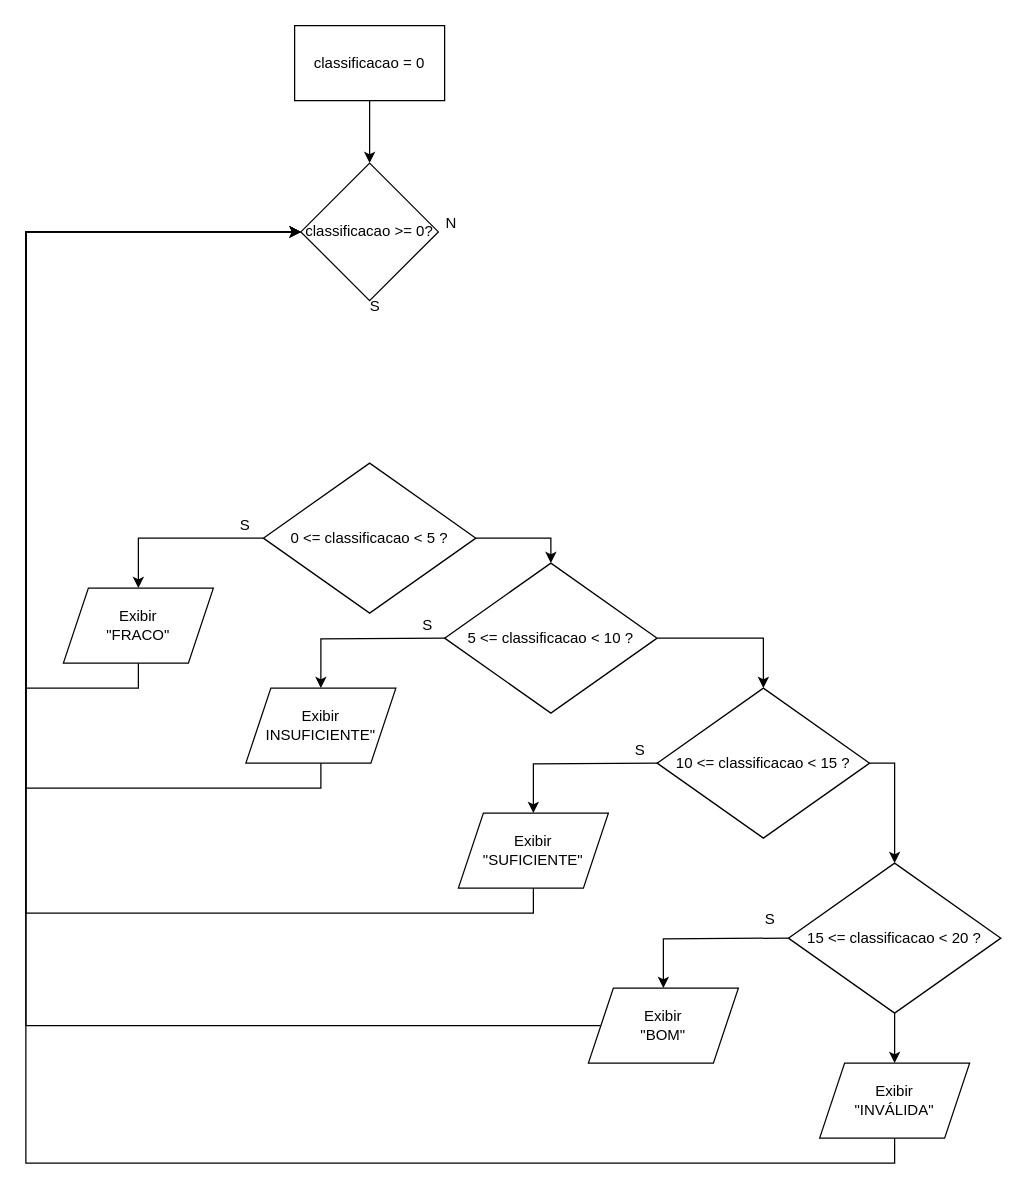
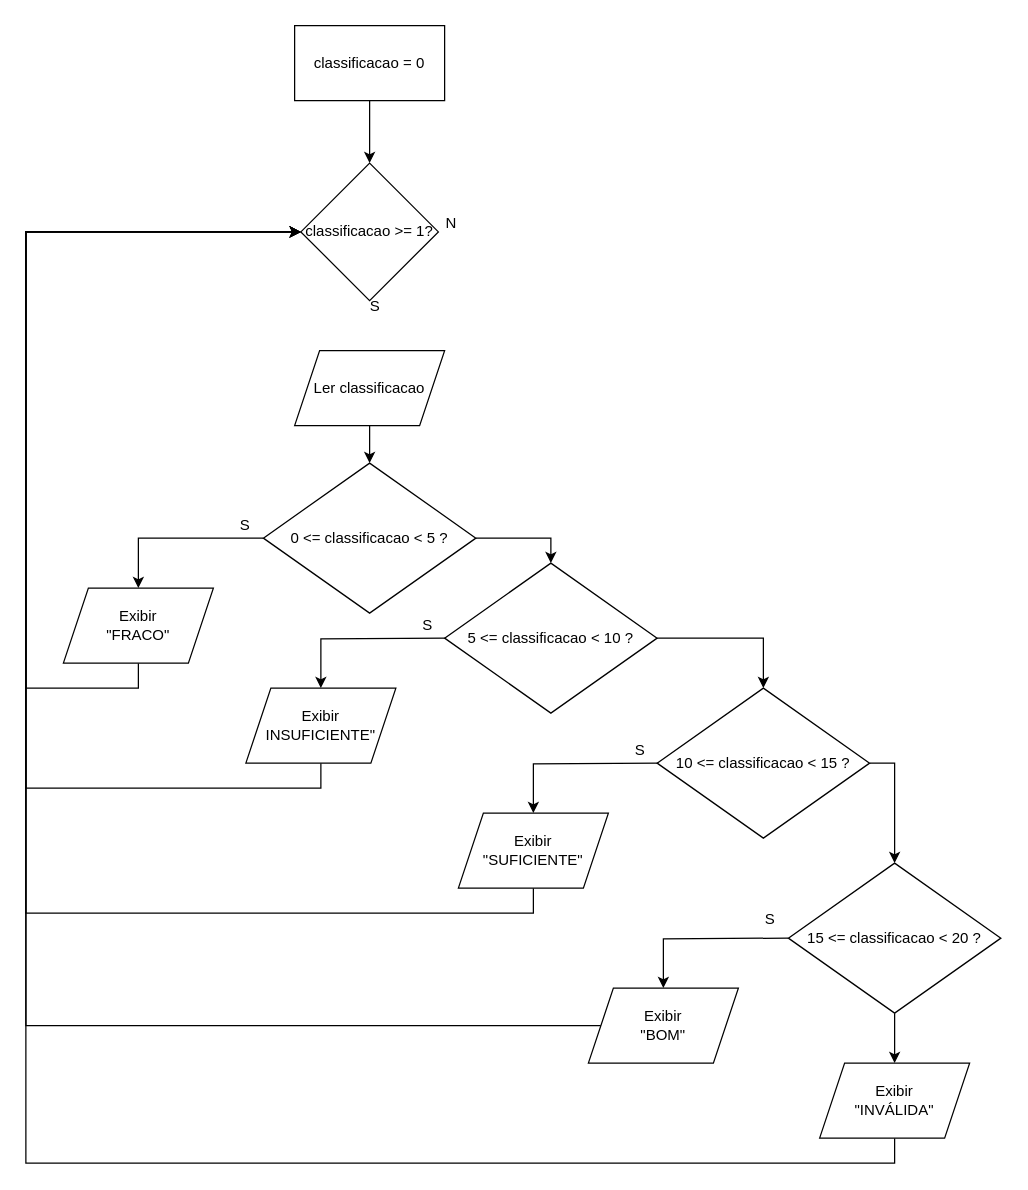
node "classificacao >= 0?": label "classificacao >= 0?" -> "classificacao >= 1?"
node "Ler classificacao": added
edge "Ler classificacao" -> "0 <= classificacao < 5 ?": added
